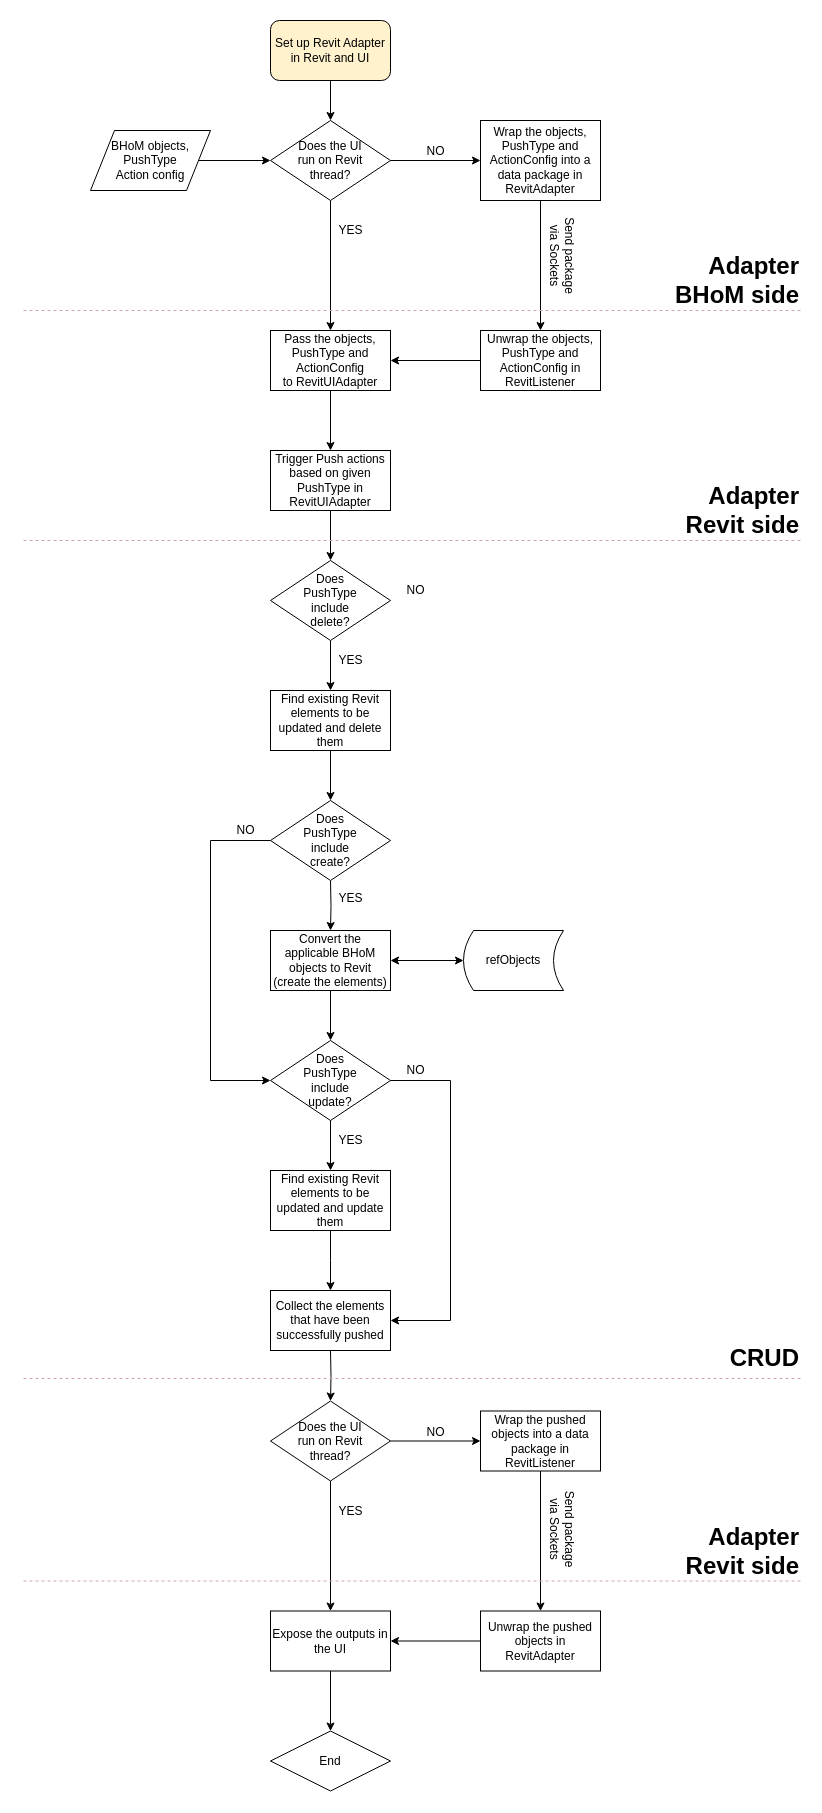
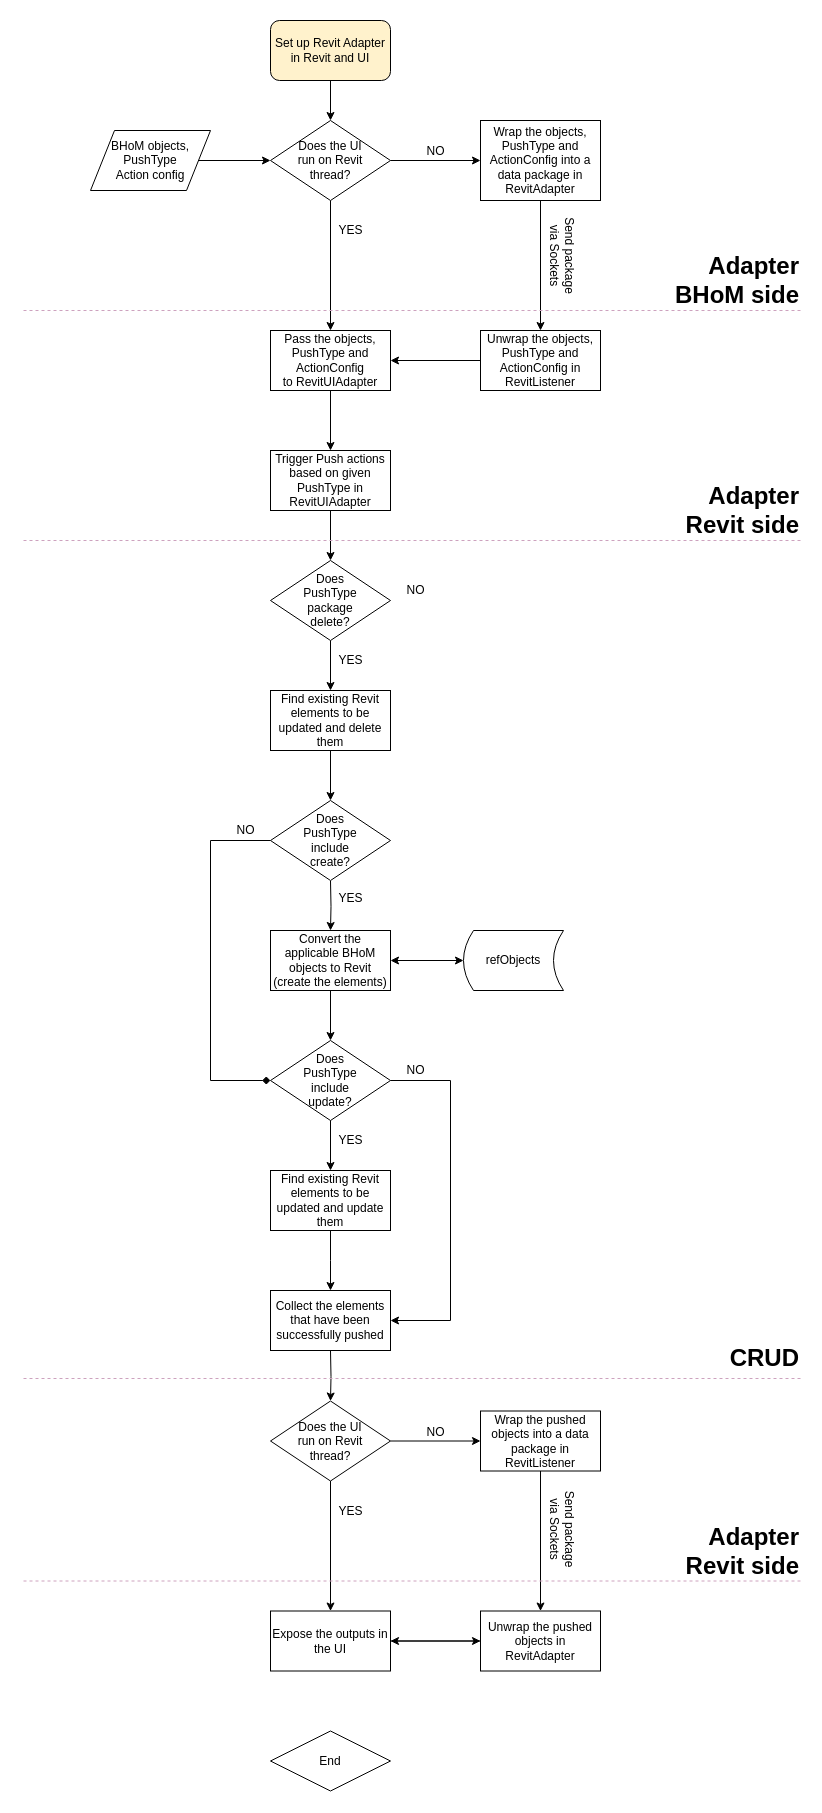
node "Does PushType include delete?": label "Does PushType include delete?" -> "Does PushType package delete?"
edge "Does PushType include create?" -> "Does PushType include update?": arrowhead classic -> diamond
edge "Expose the outputs in the UI" -> "End": now "Expose the outputs in the UI" -> "Unwrap the pushed objects in RevitAdapter"
